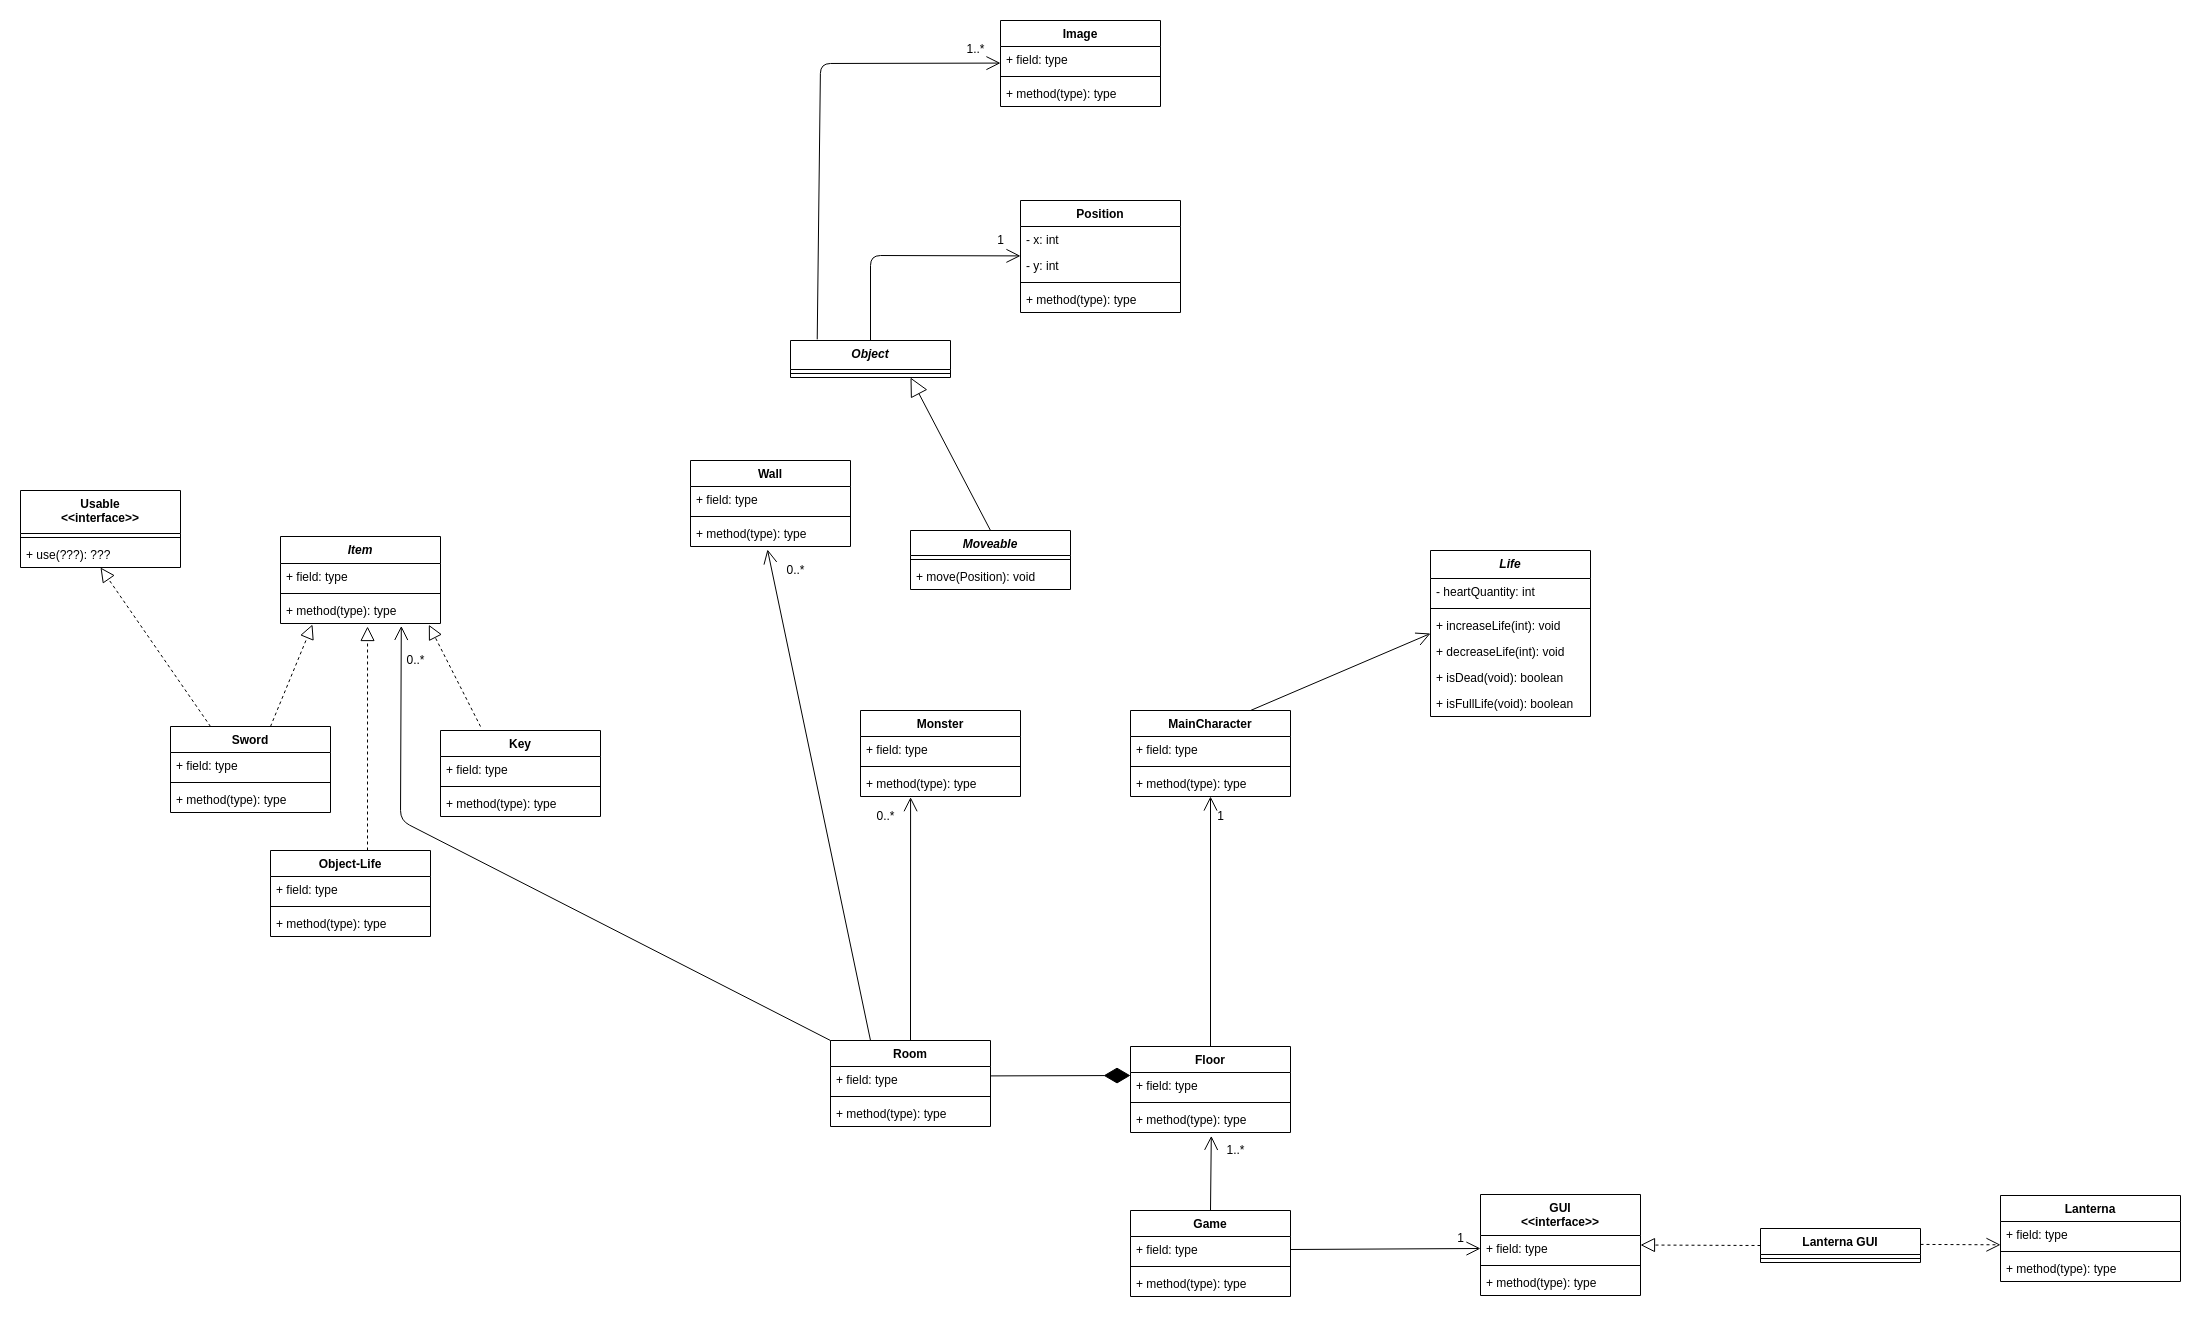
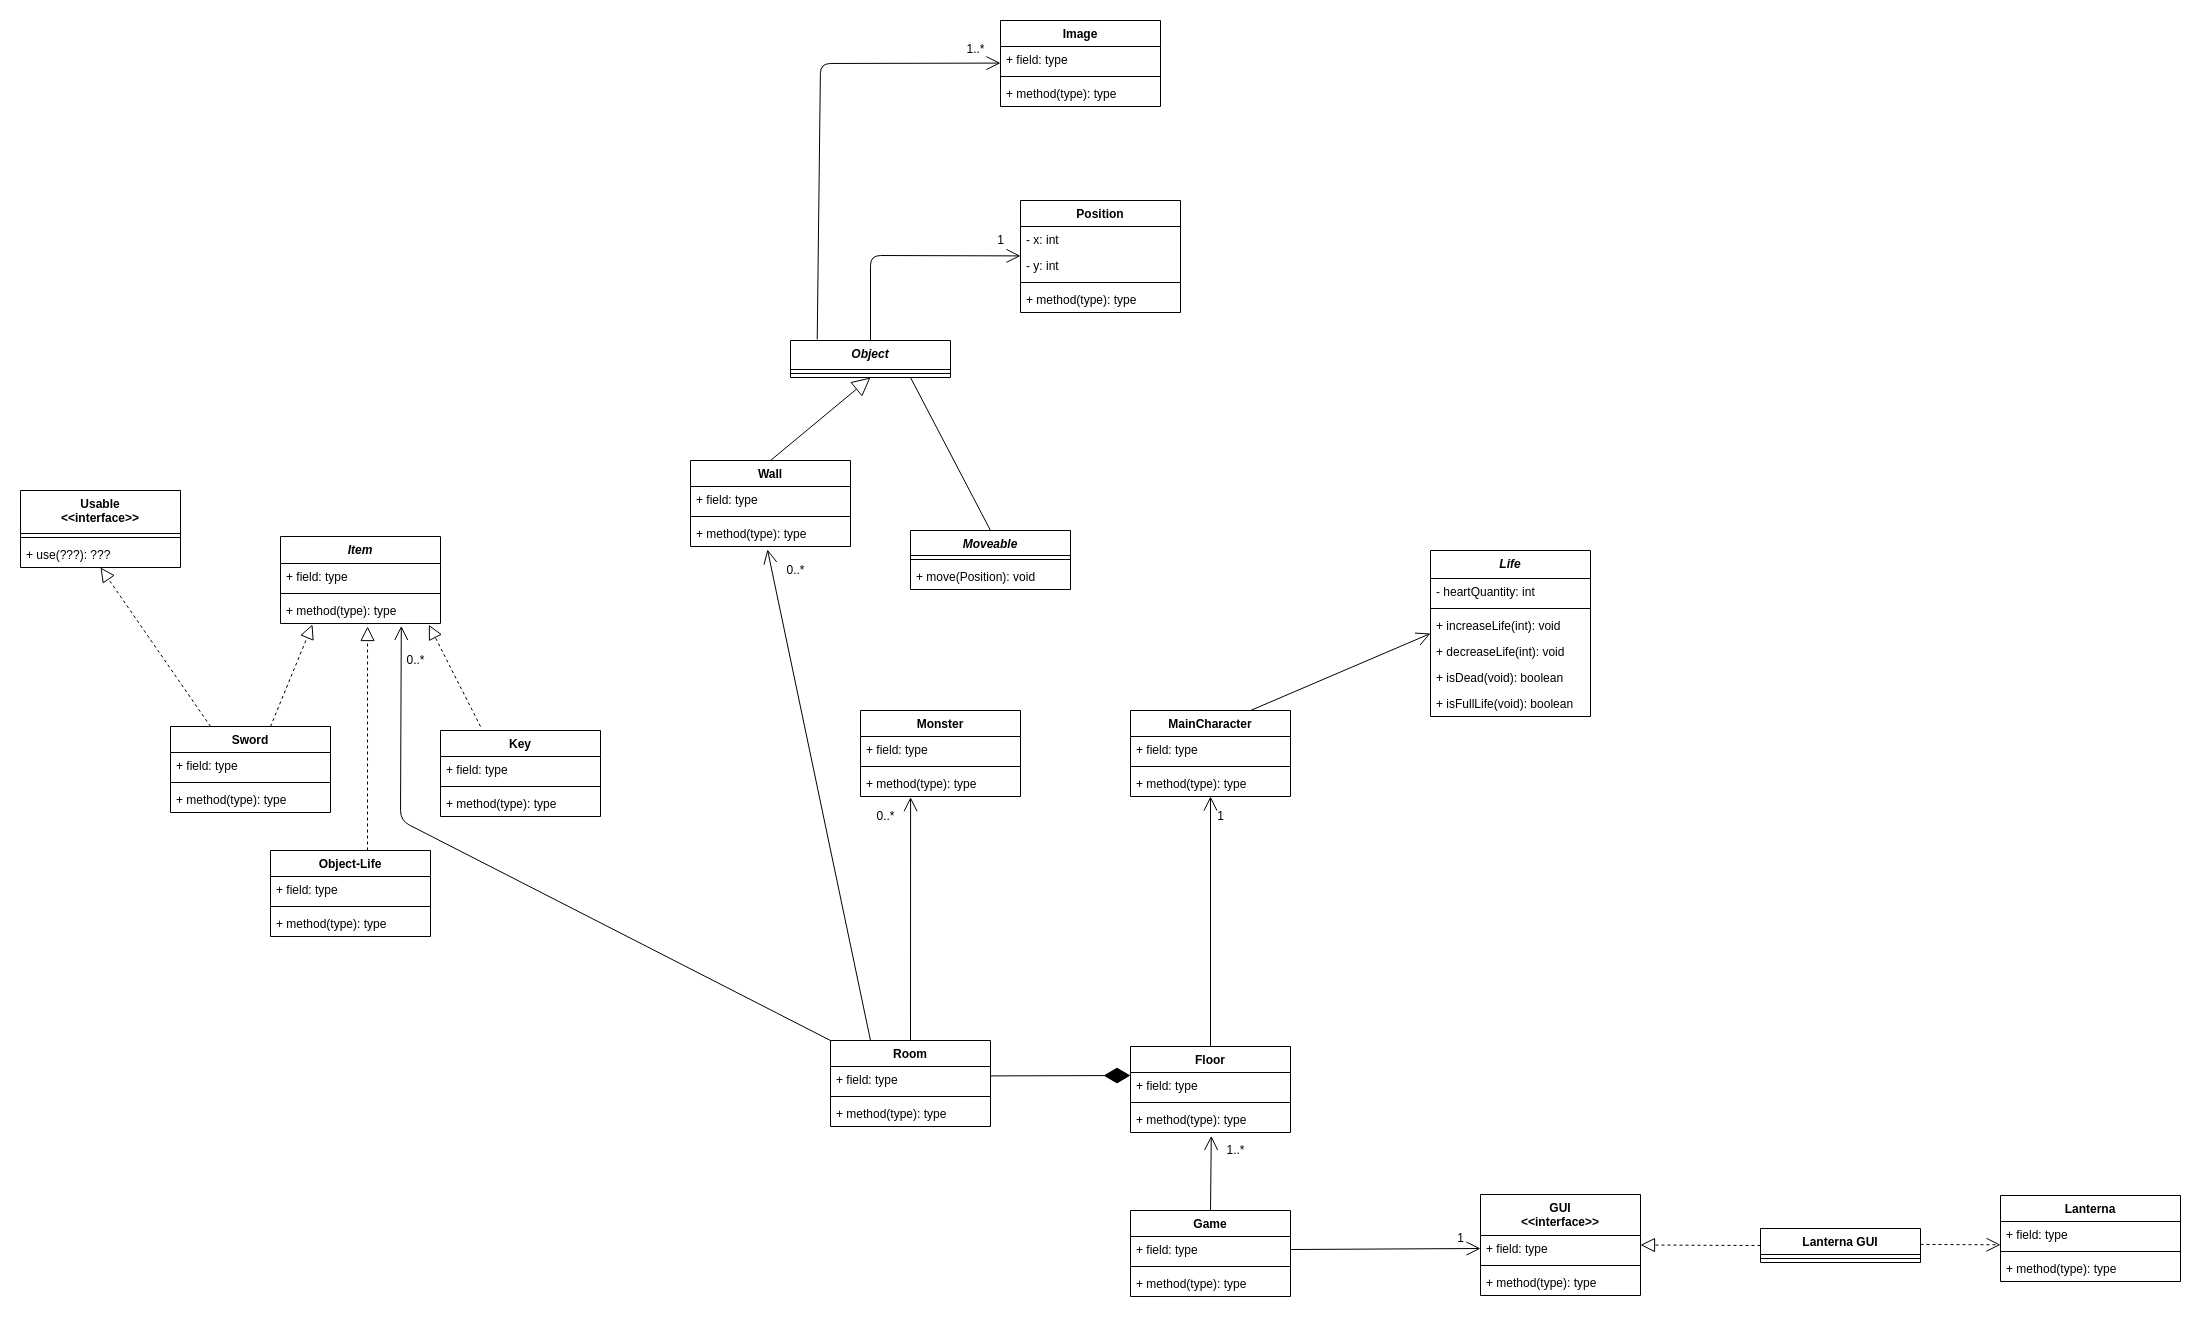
edge "Moveable" -> "Object": arrowhead block -> none
edge "Wall" -> "Object": added
